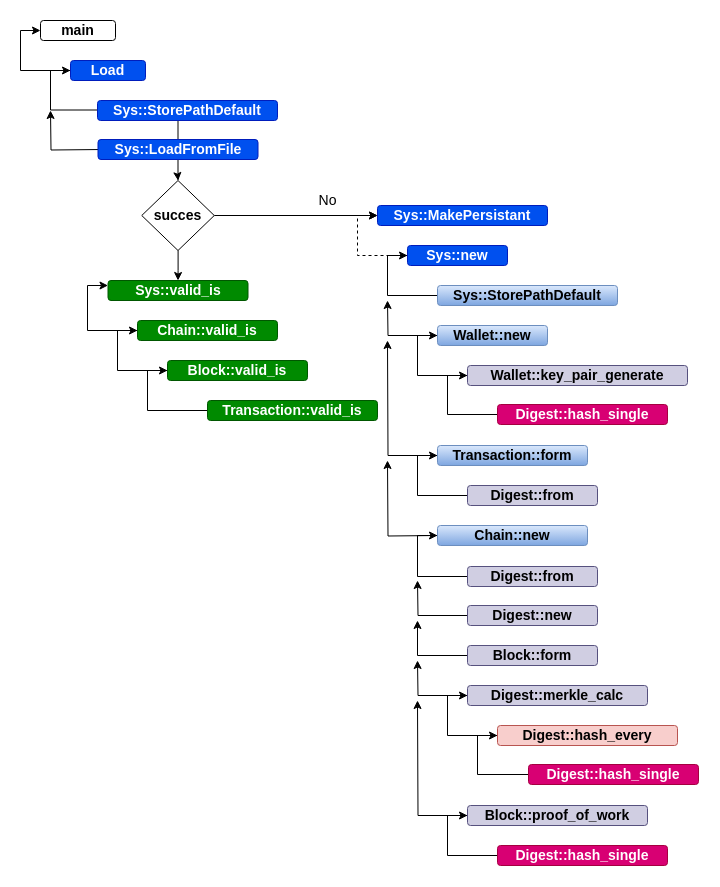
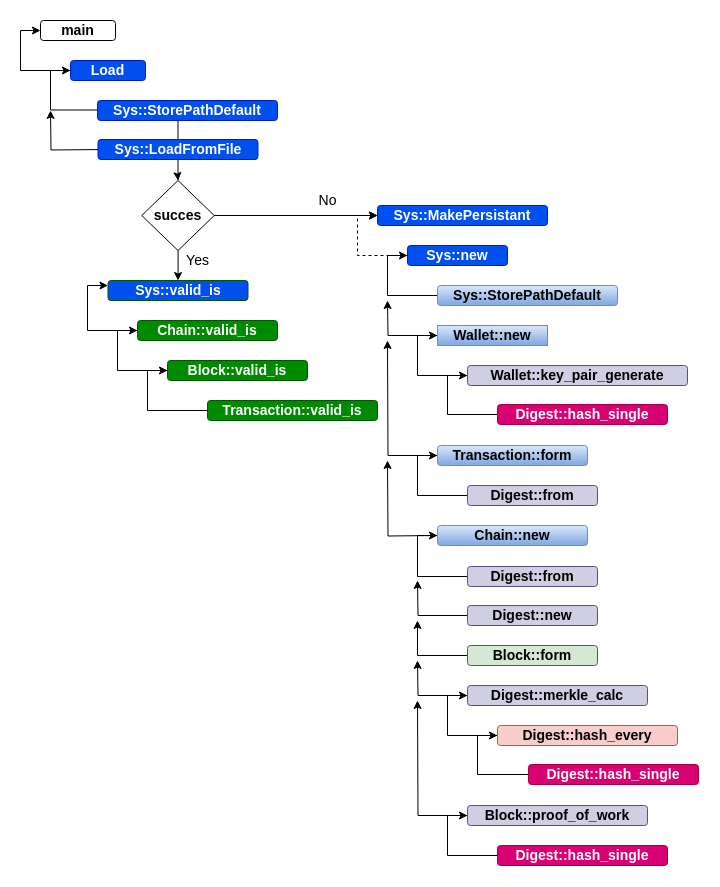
node "Yes": added
node "Sys::valid_is": fillcolor #008a00 -> #0050ef
node "Wallet::new": shape rounded rectangle -> rectangle
node "Block::form": fillcolor #d0cee2 -> #d5e8d4
